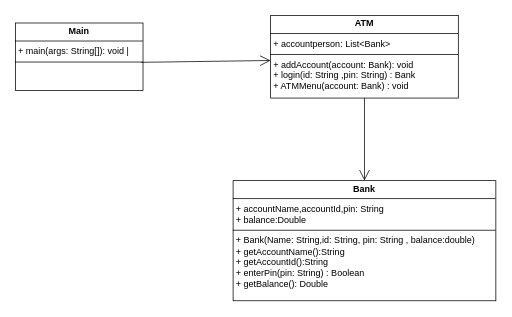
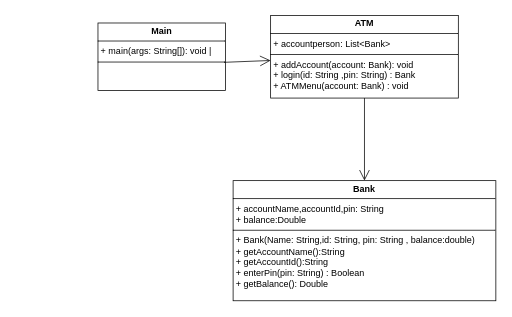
node "Main + main(args: String[]): void |": moved (79, 57) -> (162, 57)
